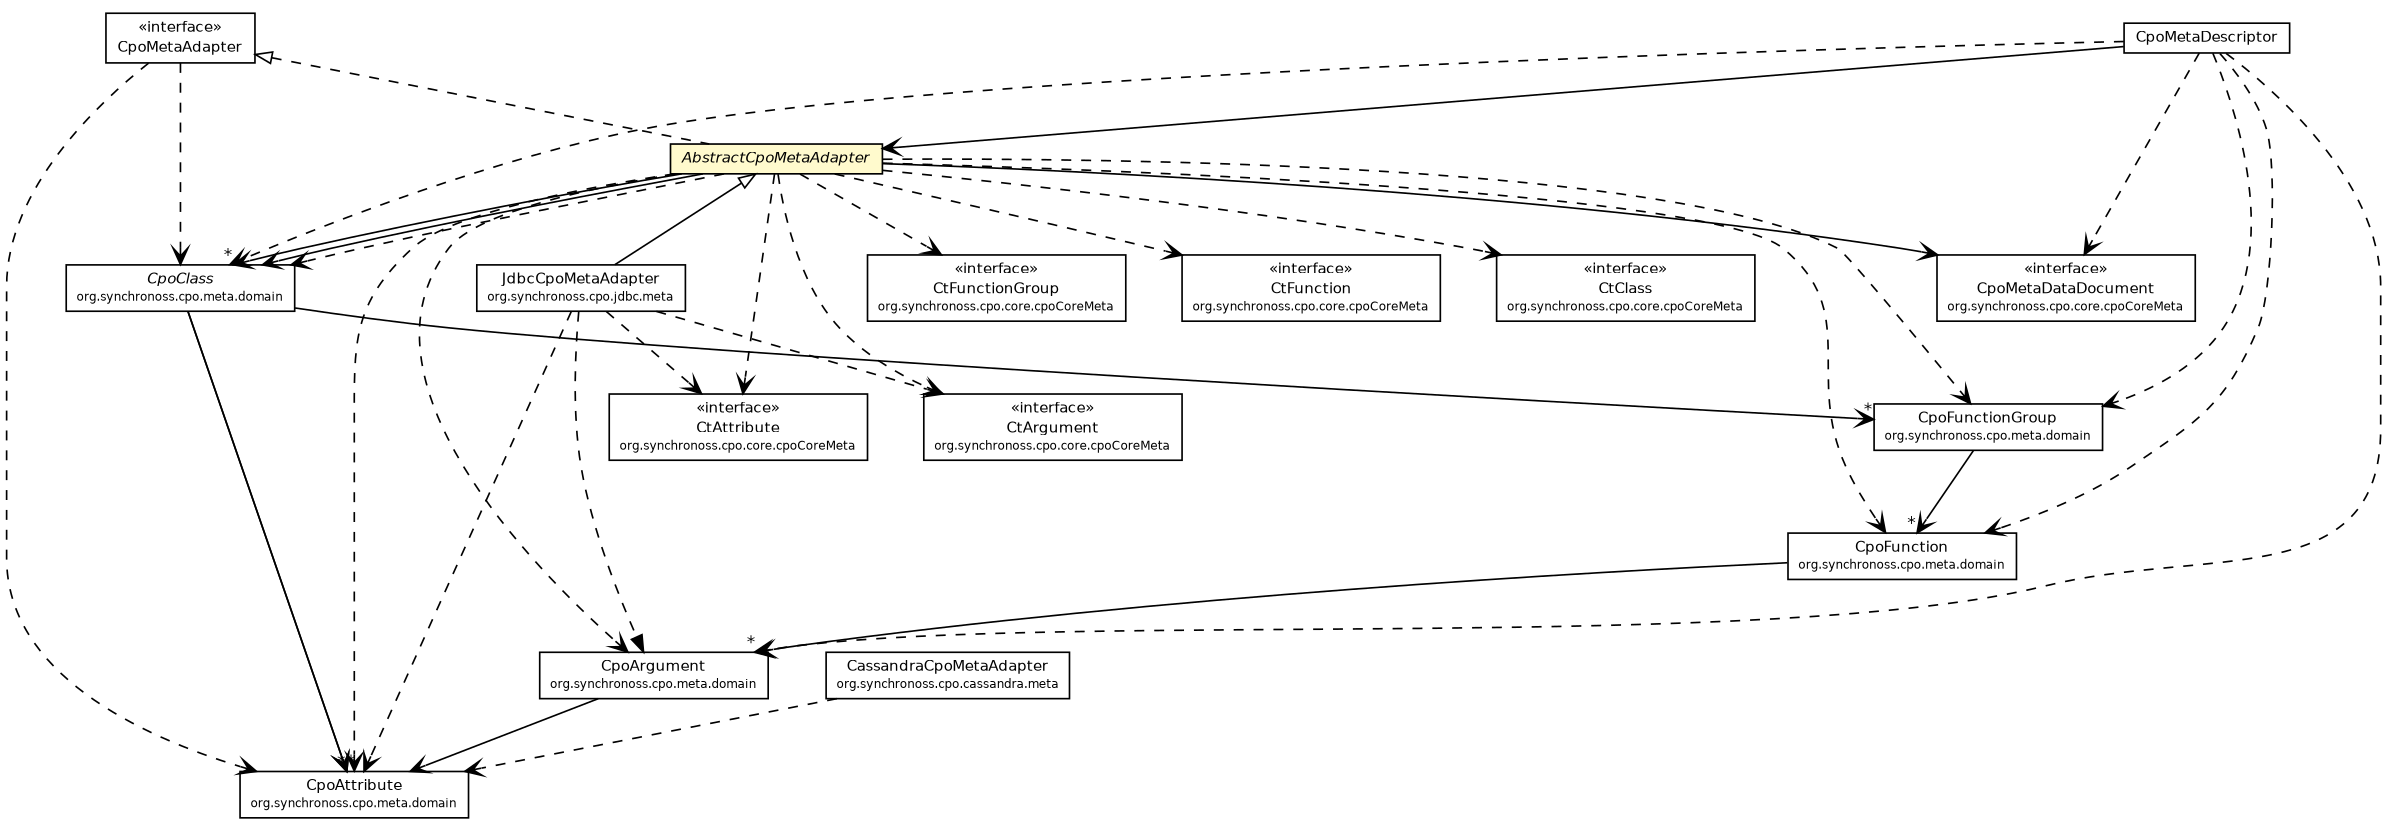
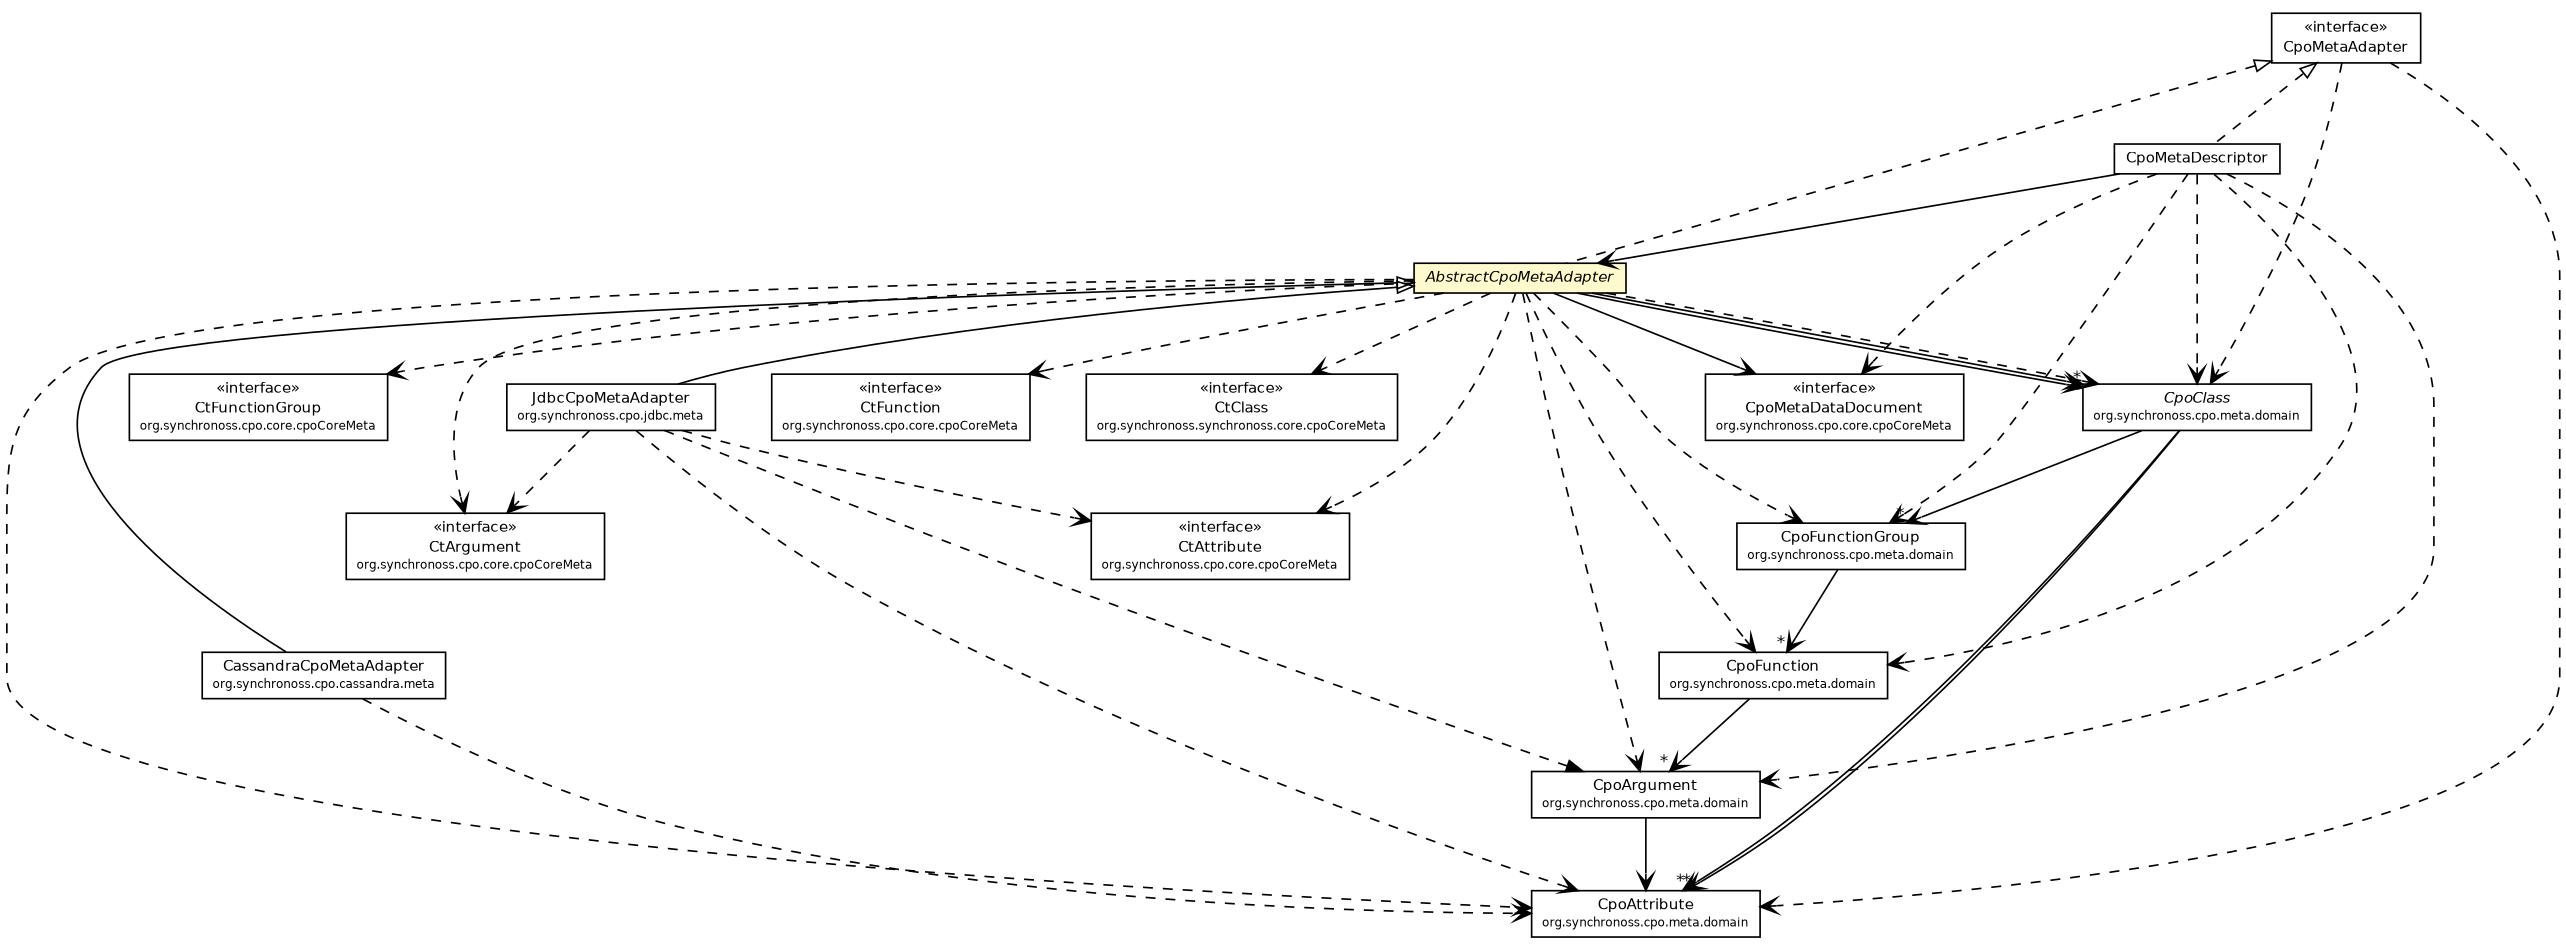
edge "CpoMetaDescriptor" -> "CpoMetaAdapter": added
node "CtClass": text "org.synchronoss.cpo.core.cpoCoreMeta" -> "org.synchronoss.synchronoss.core.cpoCoreMeta"
edge "CassandraCpoMetaAdapter" -> "AbstractCpoMetaAdapter": added
